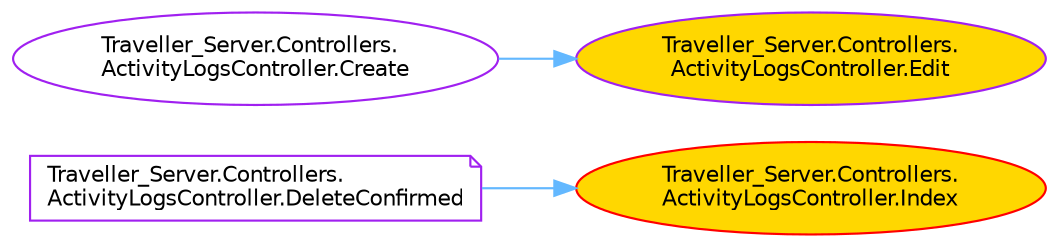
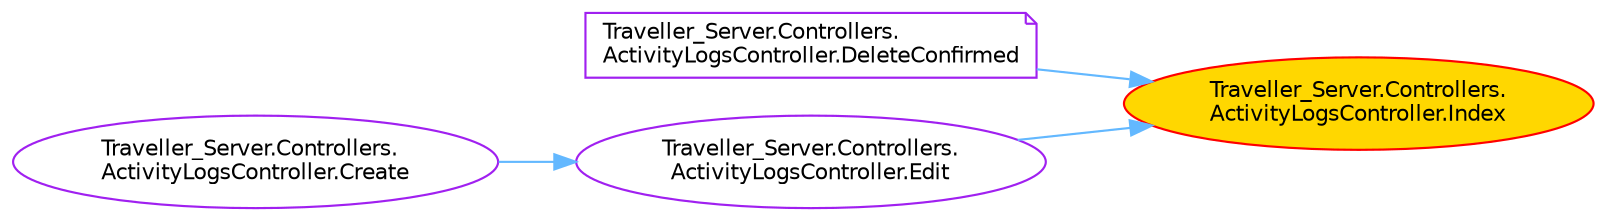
node "Traveller_Server.Controllers. ActivityLogsController.Edit": fillcolor gold -> white
edge "Traveller_Server.Controllers. ActivityLogsController.Edit" -> "Traveller_Server.Controllers. ActivityLogsController.Index": added
